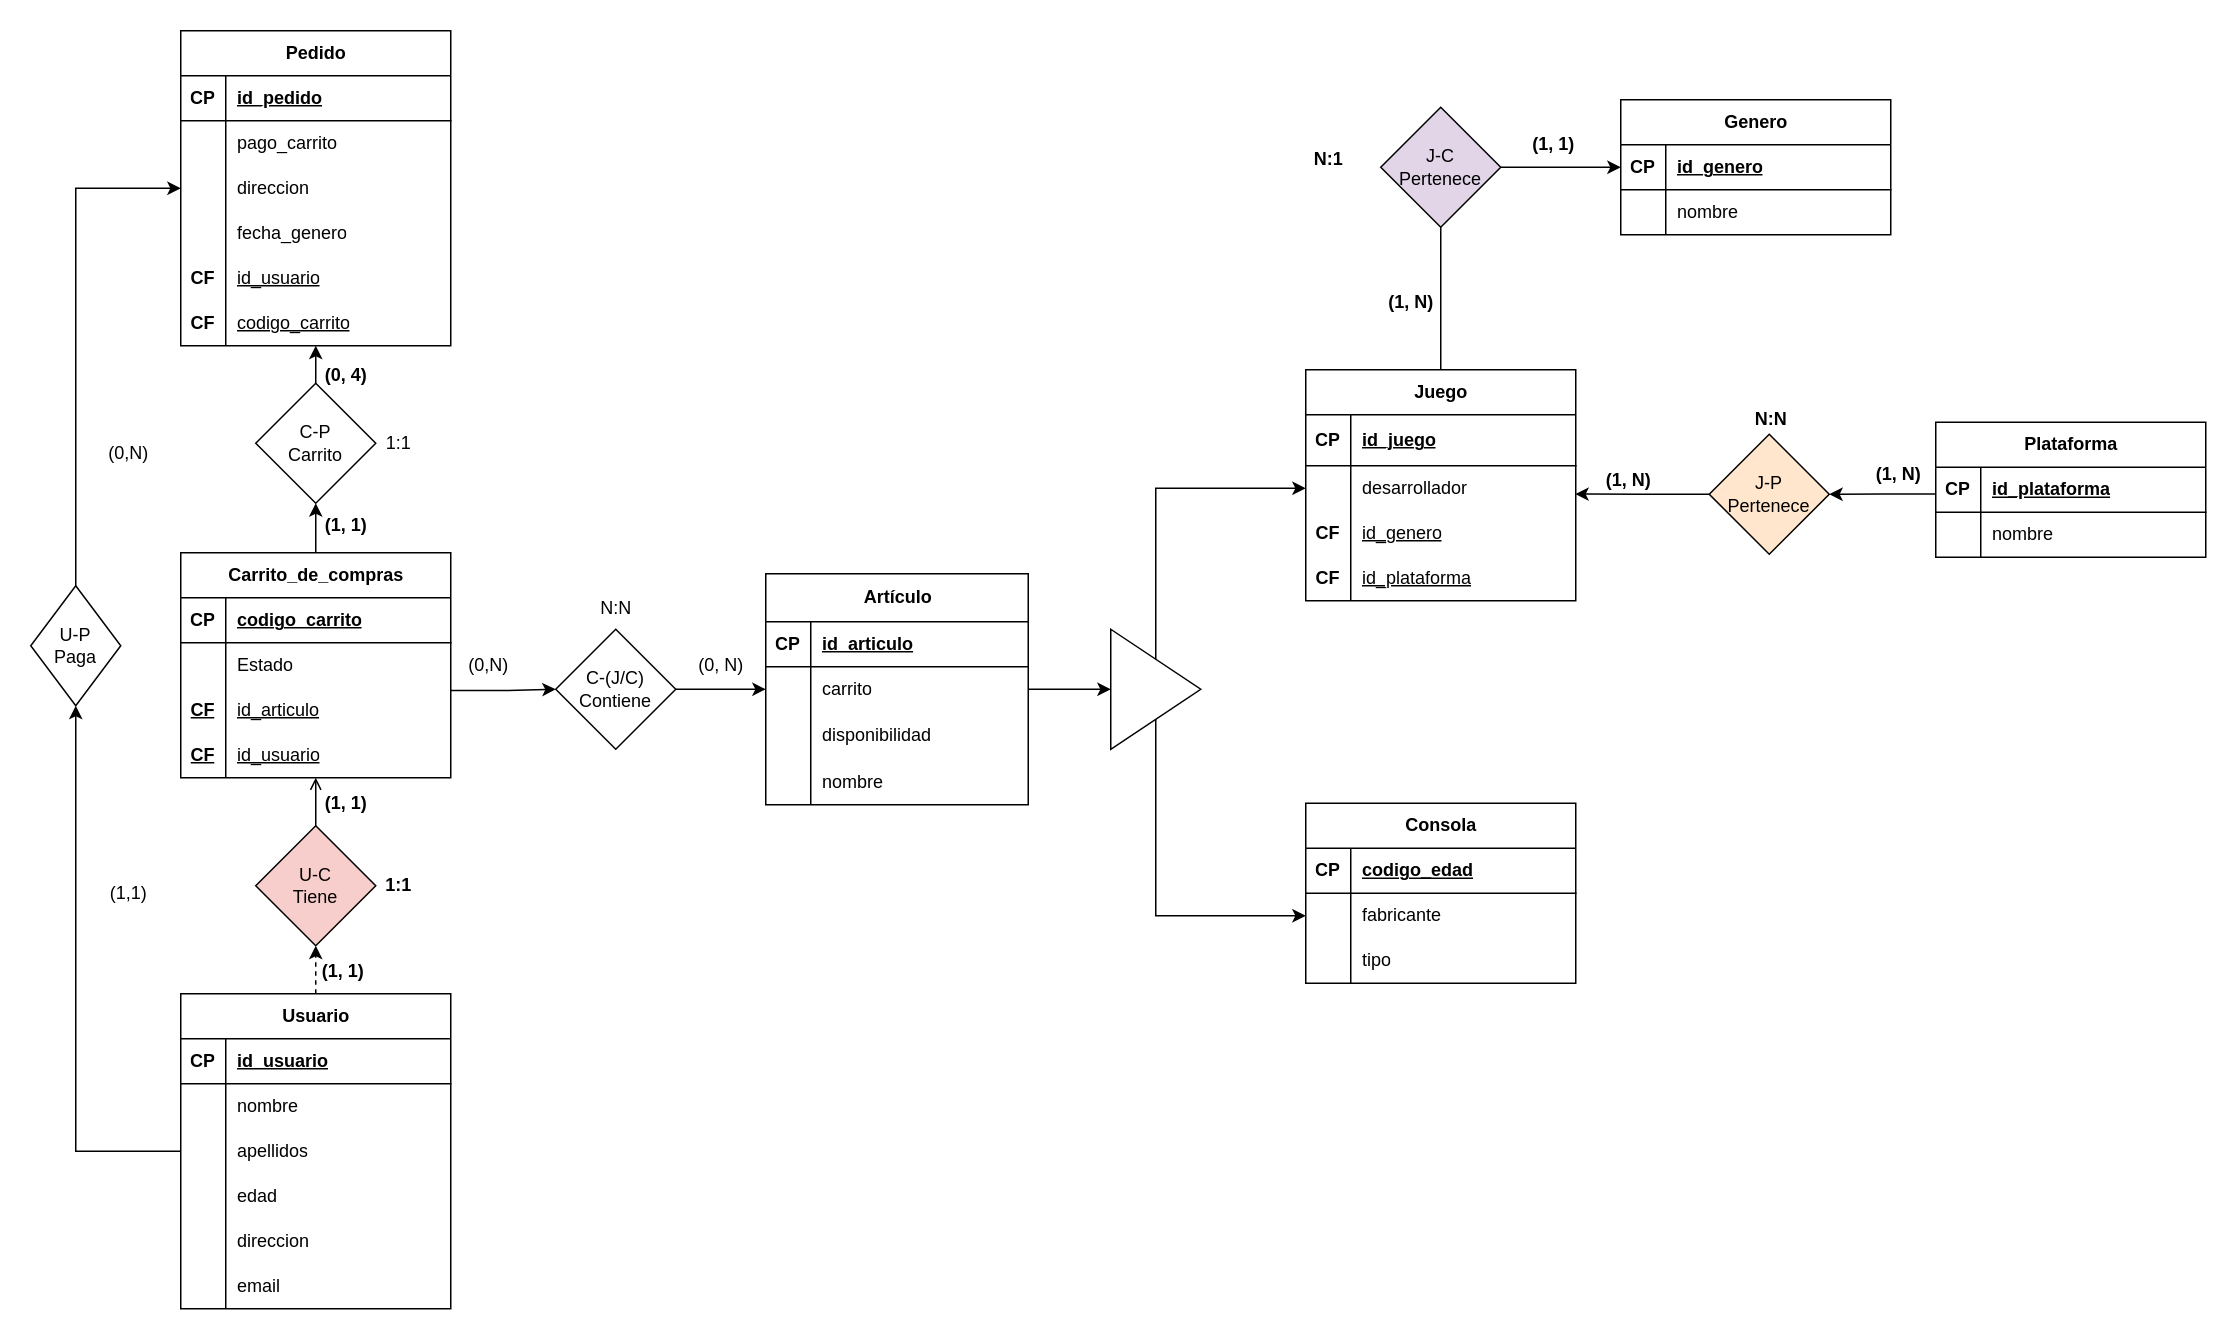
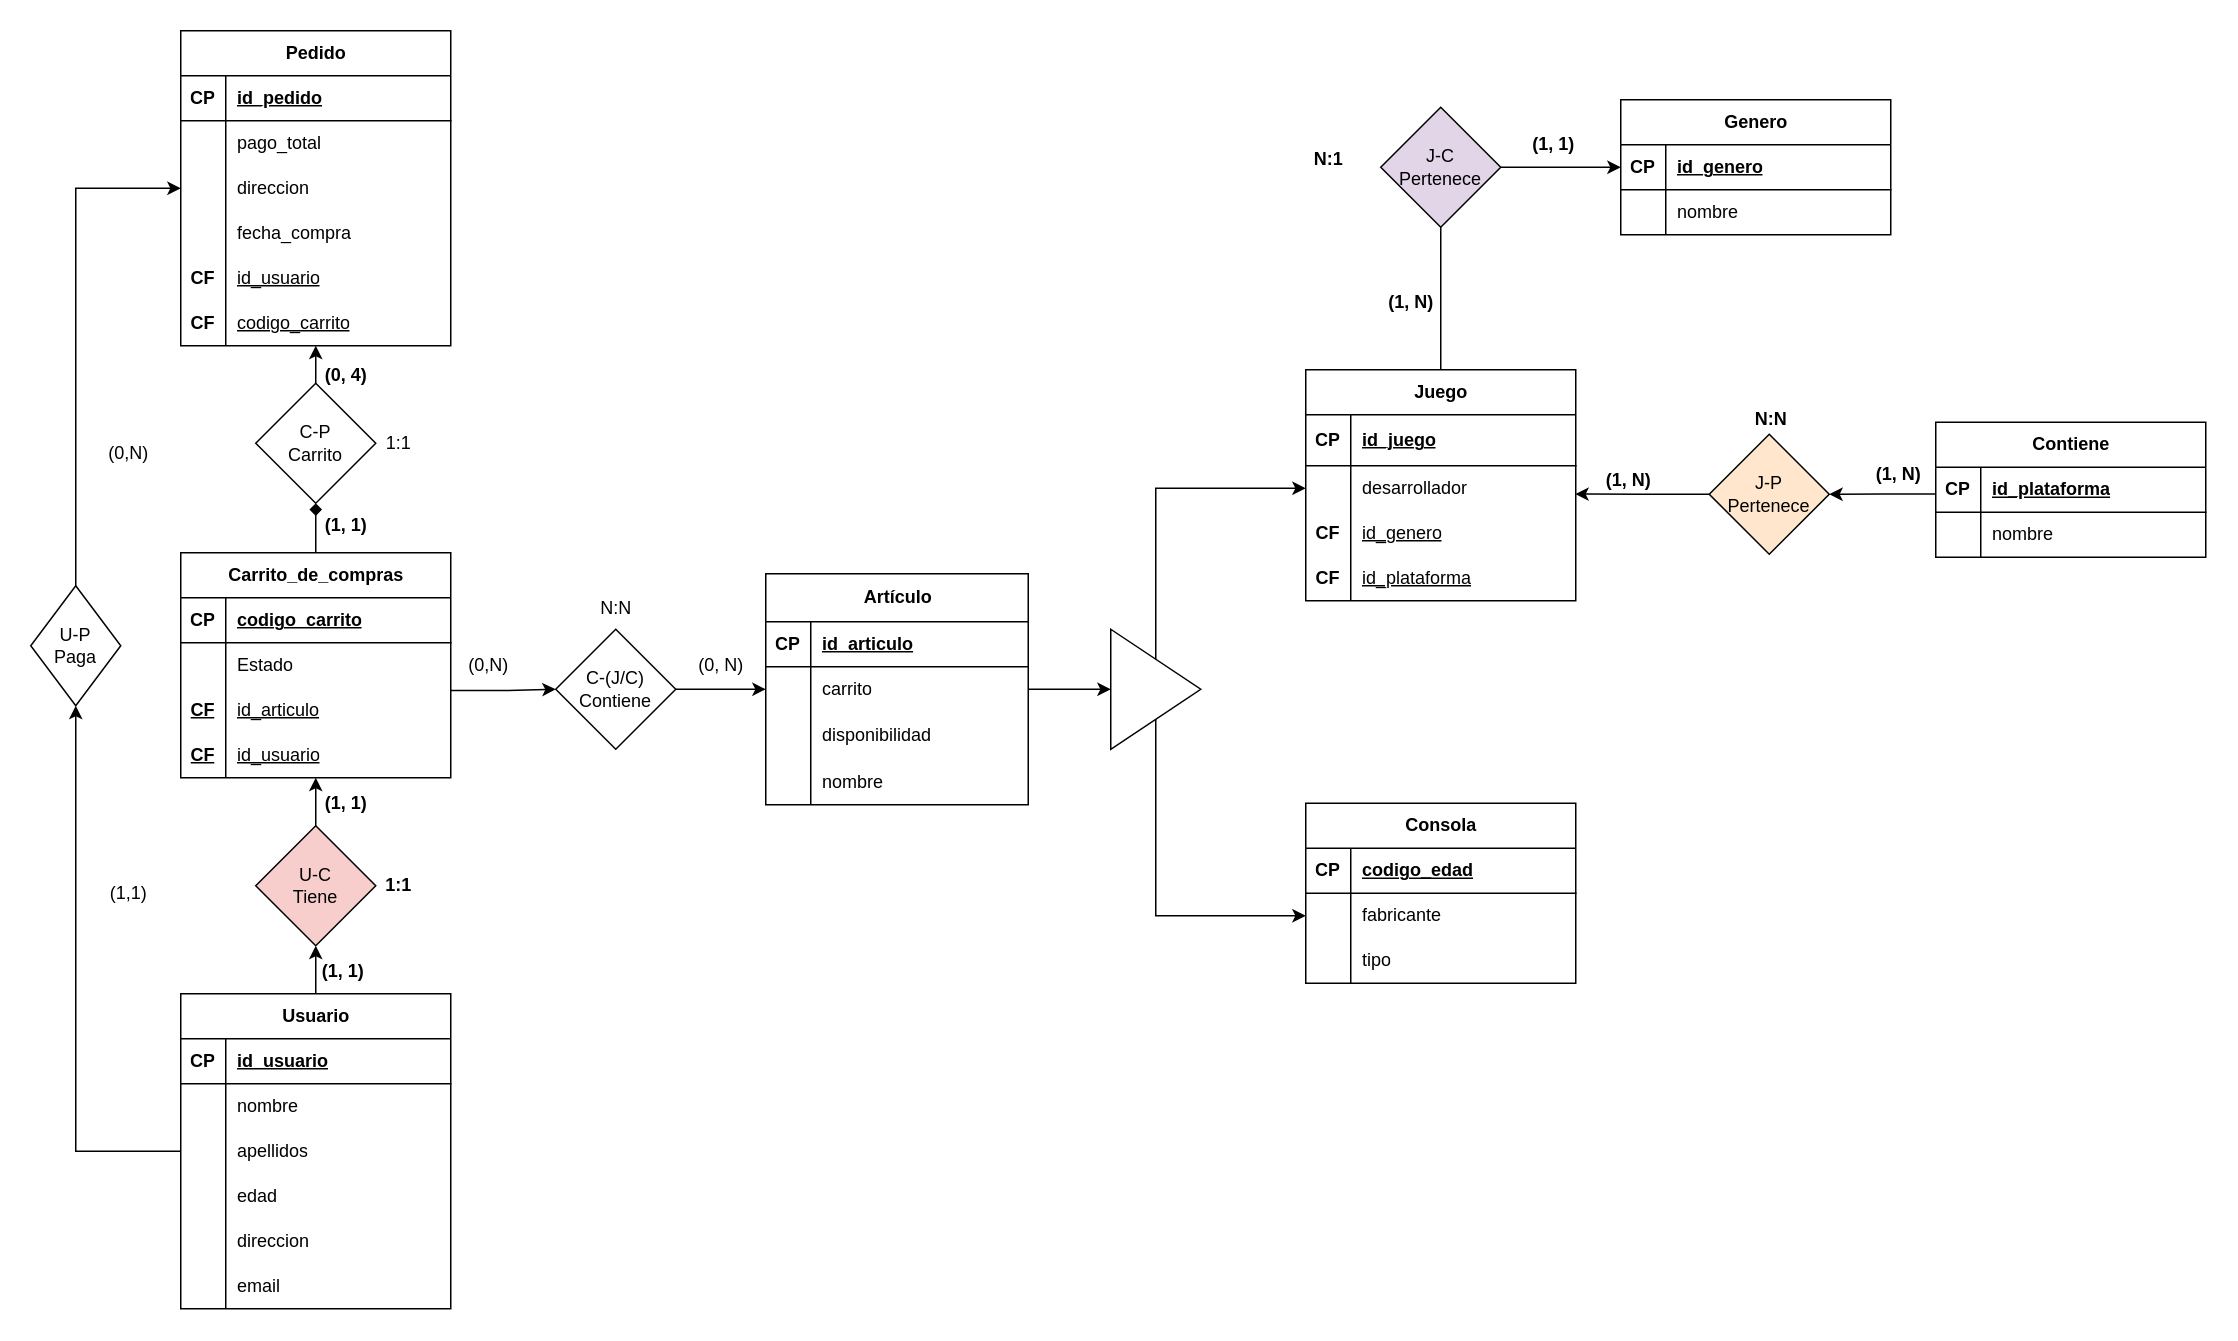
node "pago_carrito": label "pago_carrito" -> "pago_total"
node "fecha_genero": label "fecha_genero" -> "fecha_compra"
node "Plataforma": label "Plataforma" -> "Contiene"
edge "Carrito_de_compras" -> "C-P Carrito": arrowhead classic -> diamond
edge "U-C Tiene" -> "Carrito_de_compras": arrowhead open -> classic
edge "Usuario" -> "U-C Tiene": style dashed -> solid
